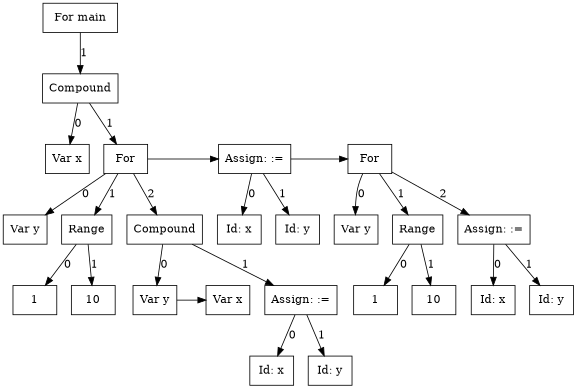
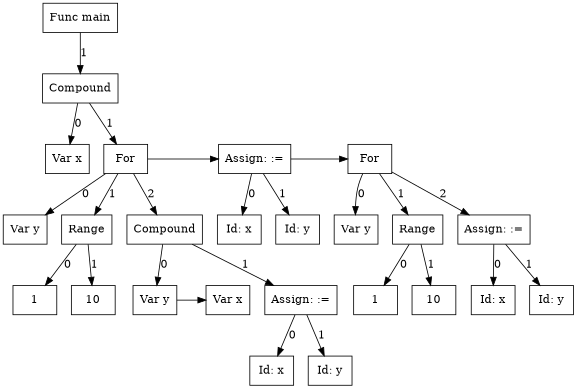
node "For main": label "For main" -> "Func main"
